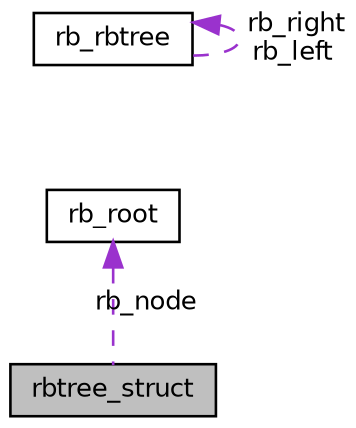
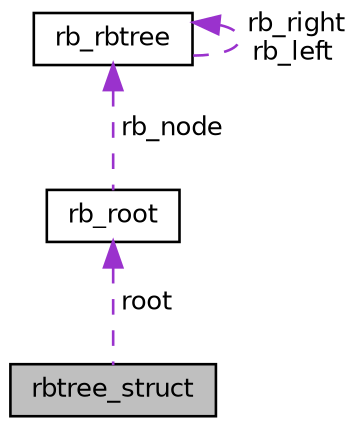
edge "rb_root" -> "rb_rbtree": added, label "rb_node"
edge "rbtree_struct" -> "rb_root": label " rb_node" -> " root"
